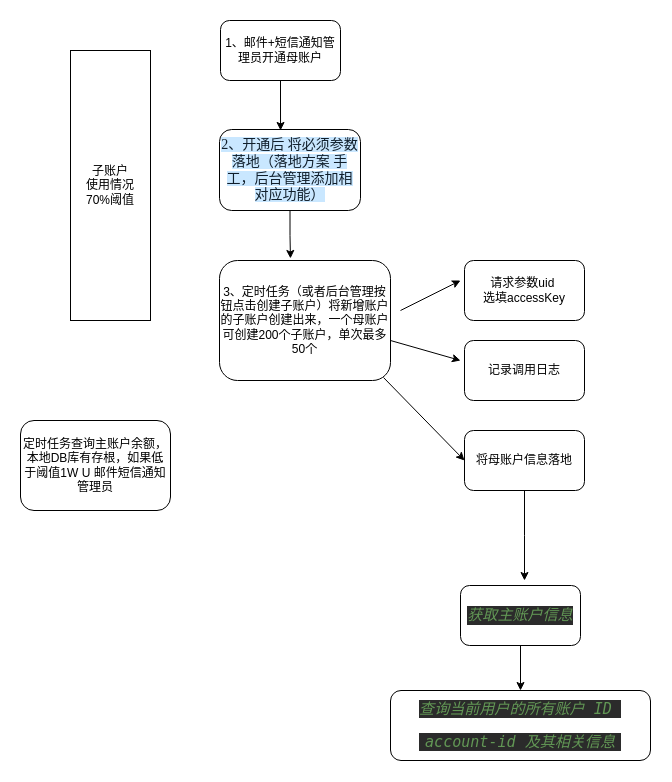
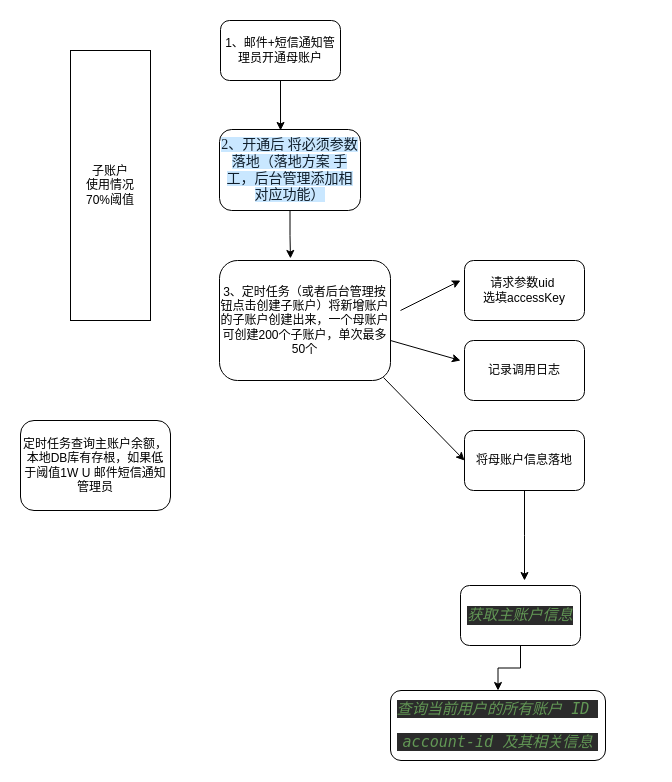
node "查询当前用户的所有账户 ID account-id 及其相关信息": size 260x70 -> 215x70
